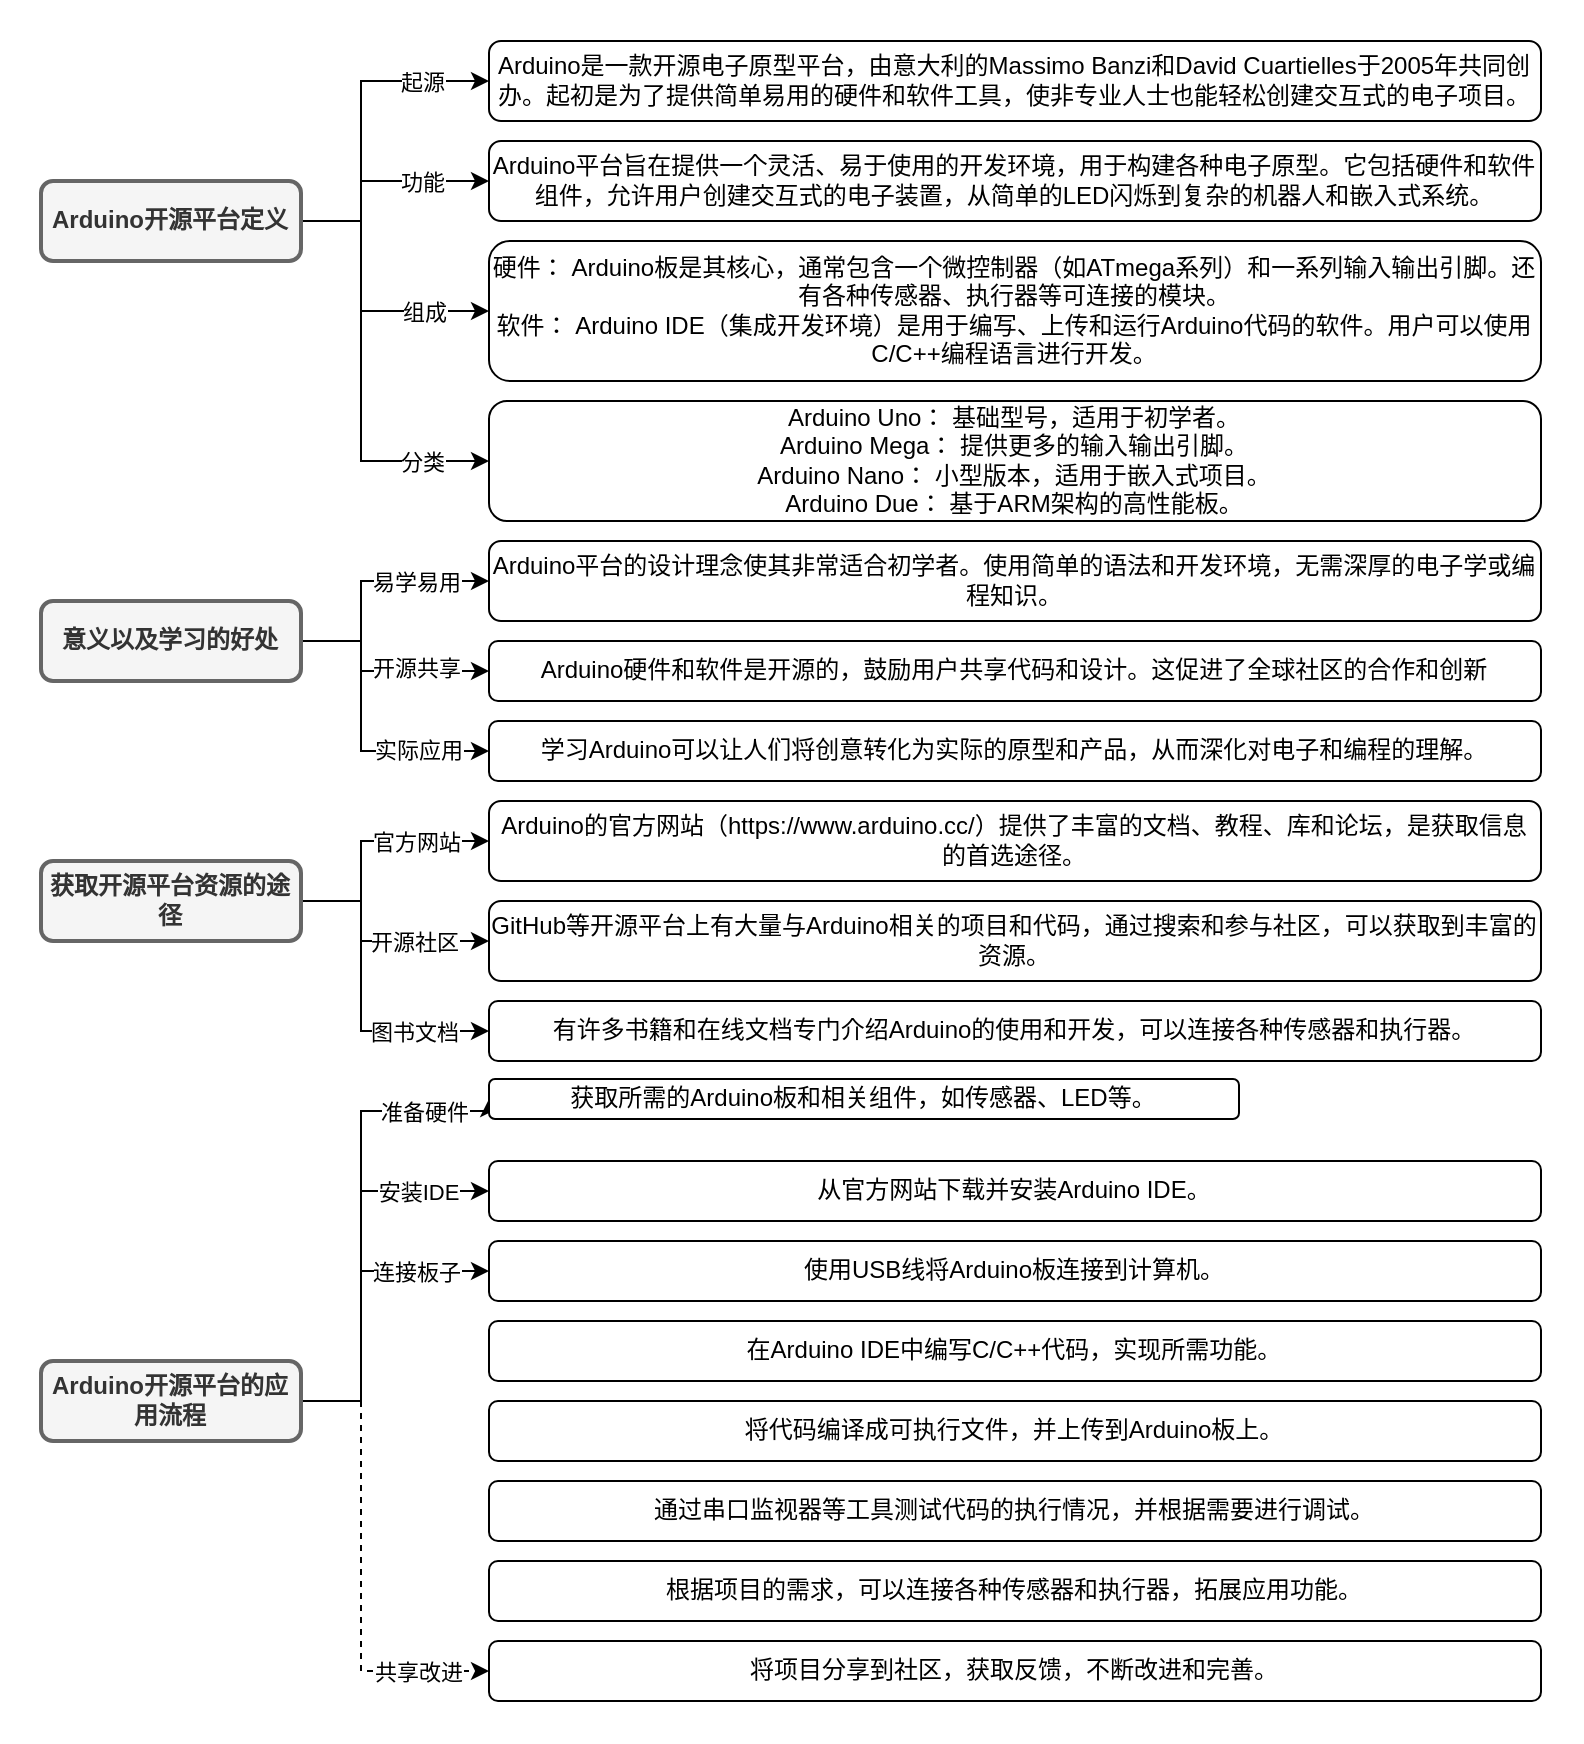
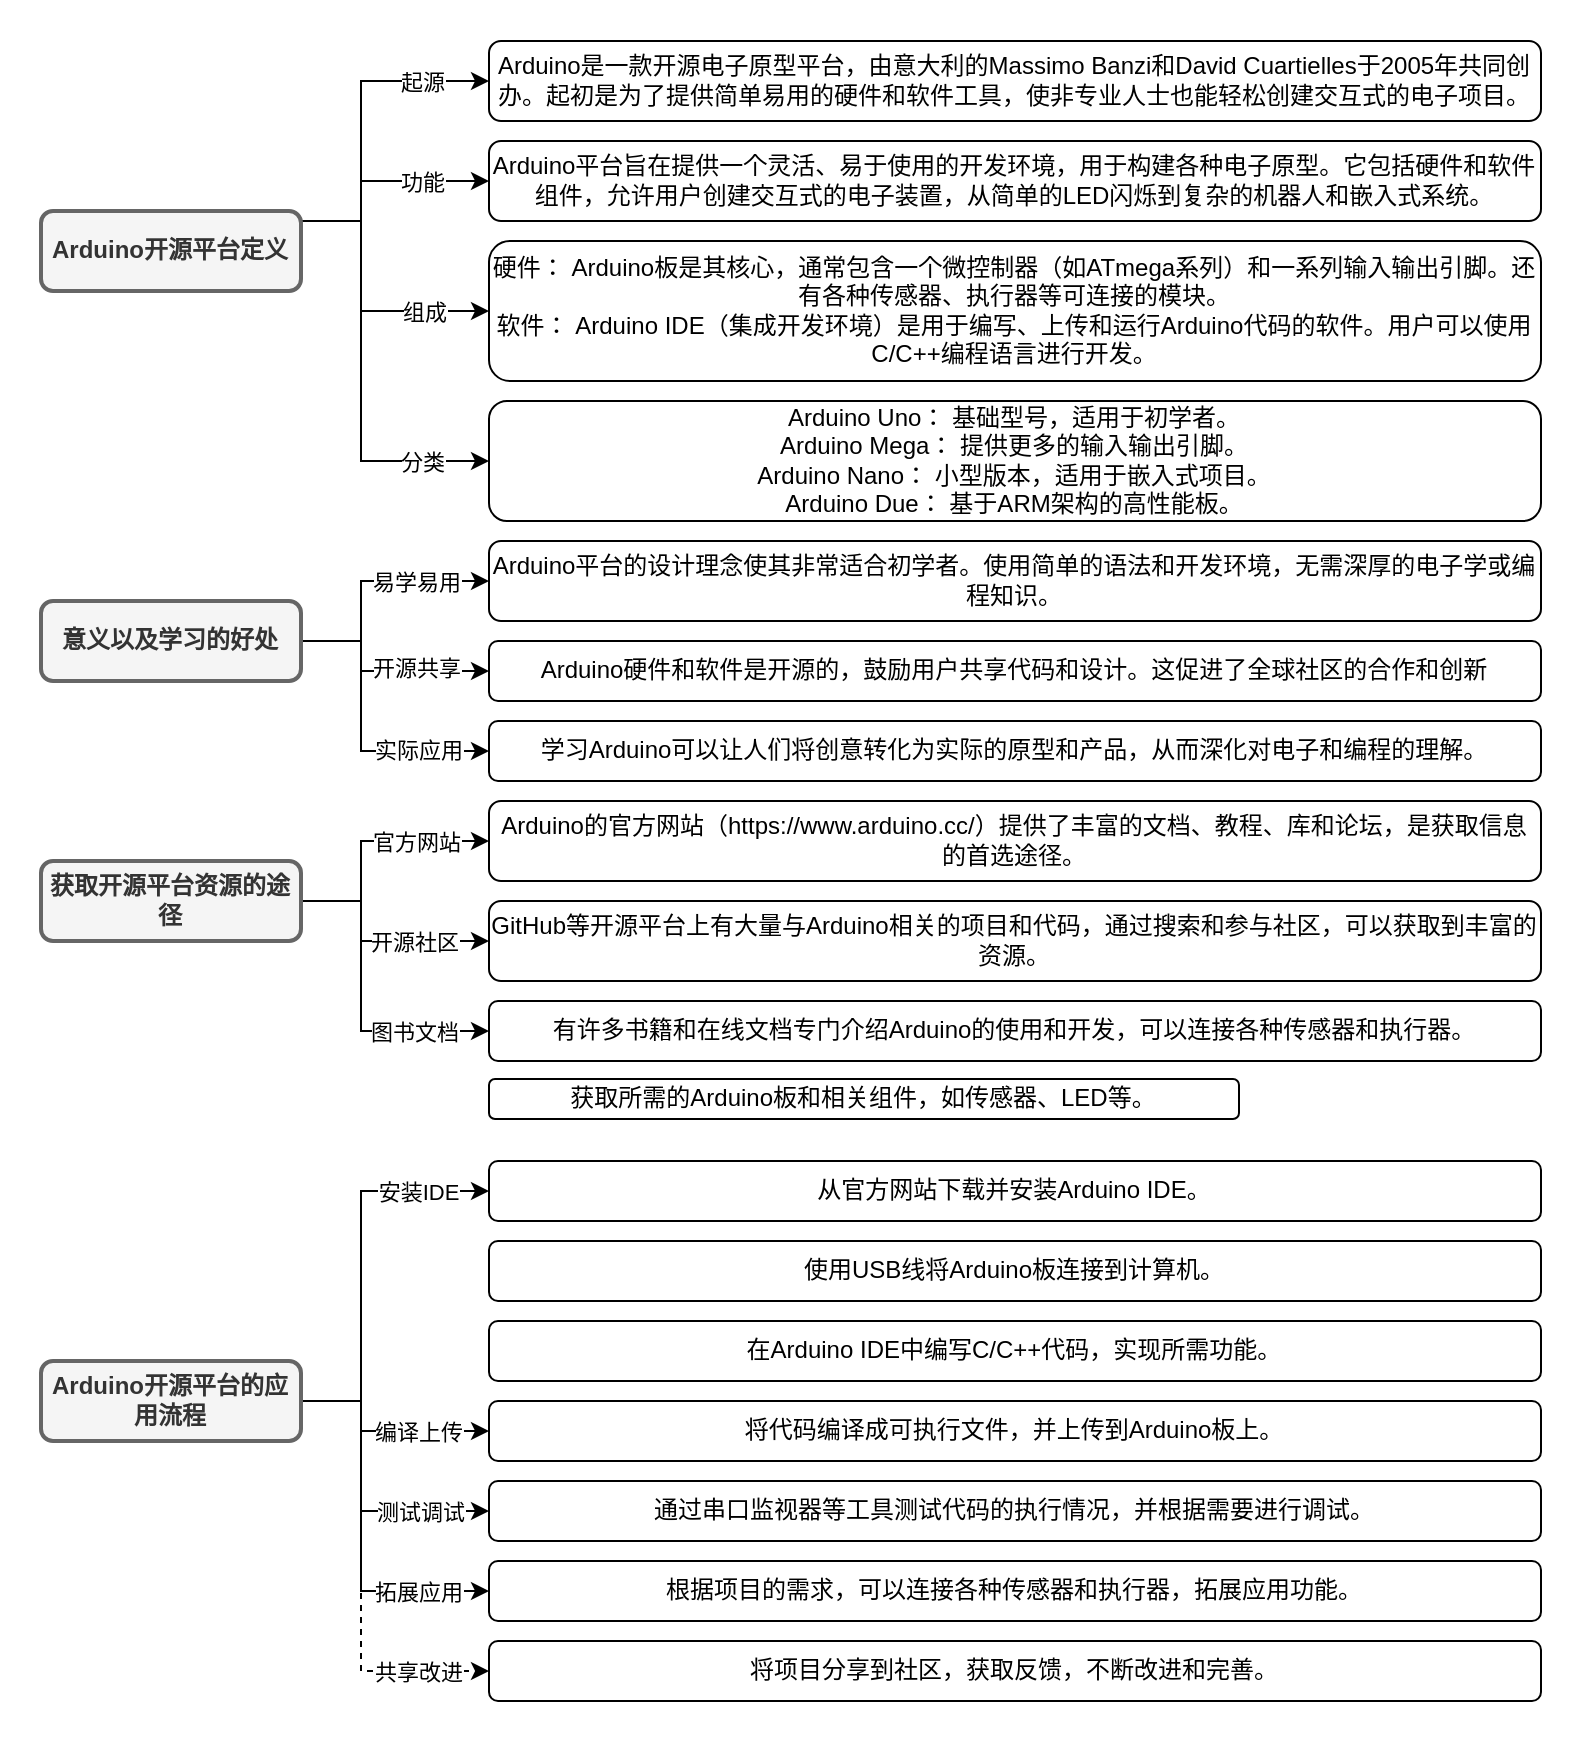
node "Arduino开源平台定义": moved (171, 221) -> (171, 251)
edge "Arduino开源平台的应用流程" -> "获取所需的Arduino板和相关组件，如传感器、LED等。": removed, label "准备硬件"
edge "Arduino开源平台的应用流程" -> "使用USB线将Arduino板连接到计算机。": removed, label "连接板子"
edge "Arduino开源平台的应用流程" -> "将代码编译成可执行文件，并上传到Arduino板上。": added, label "编译上传"
edge "Arduino开源平台的应用流程" -> "通过串口监视器等工具测试代码的执行情况，并根据需要进行调试。": added, label "测试调试"
edge "Arduino开源平台的应用流程" -> "根据项目的需求，可以连接各种传感器和执行器，拓展应用功能。": added, label "拓展应用"
